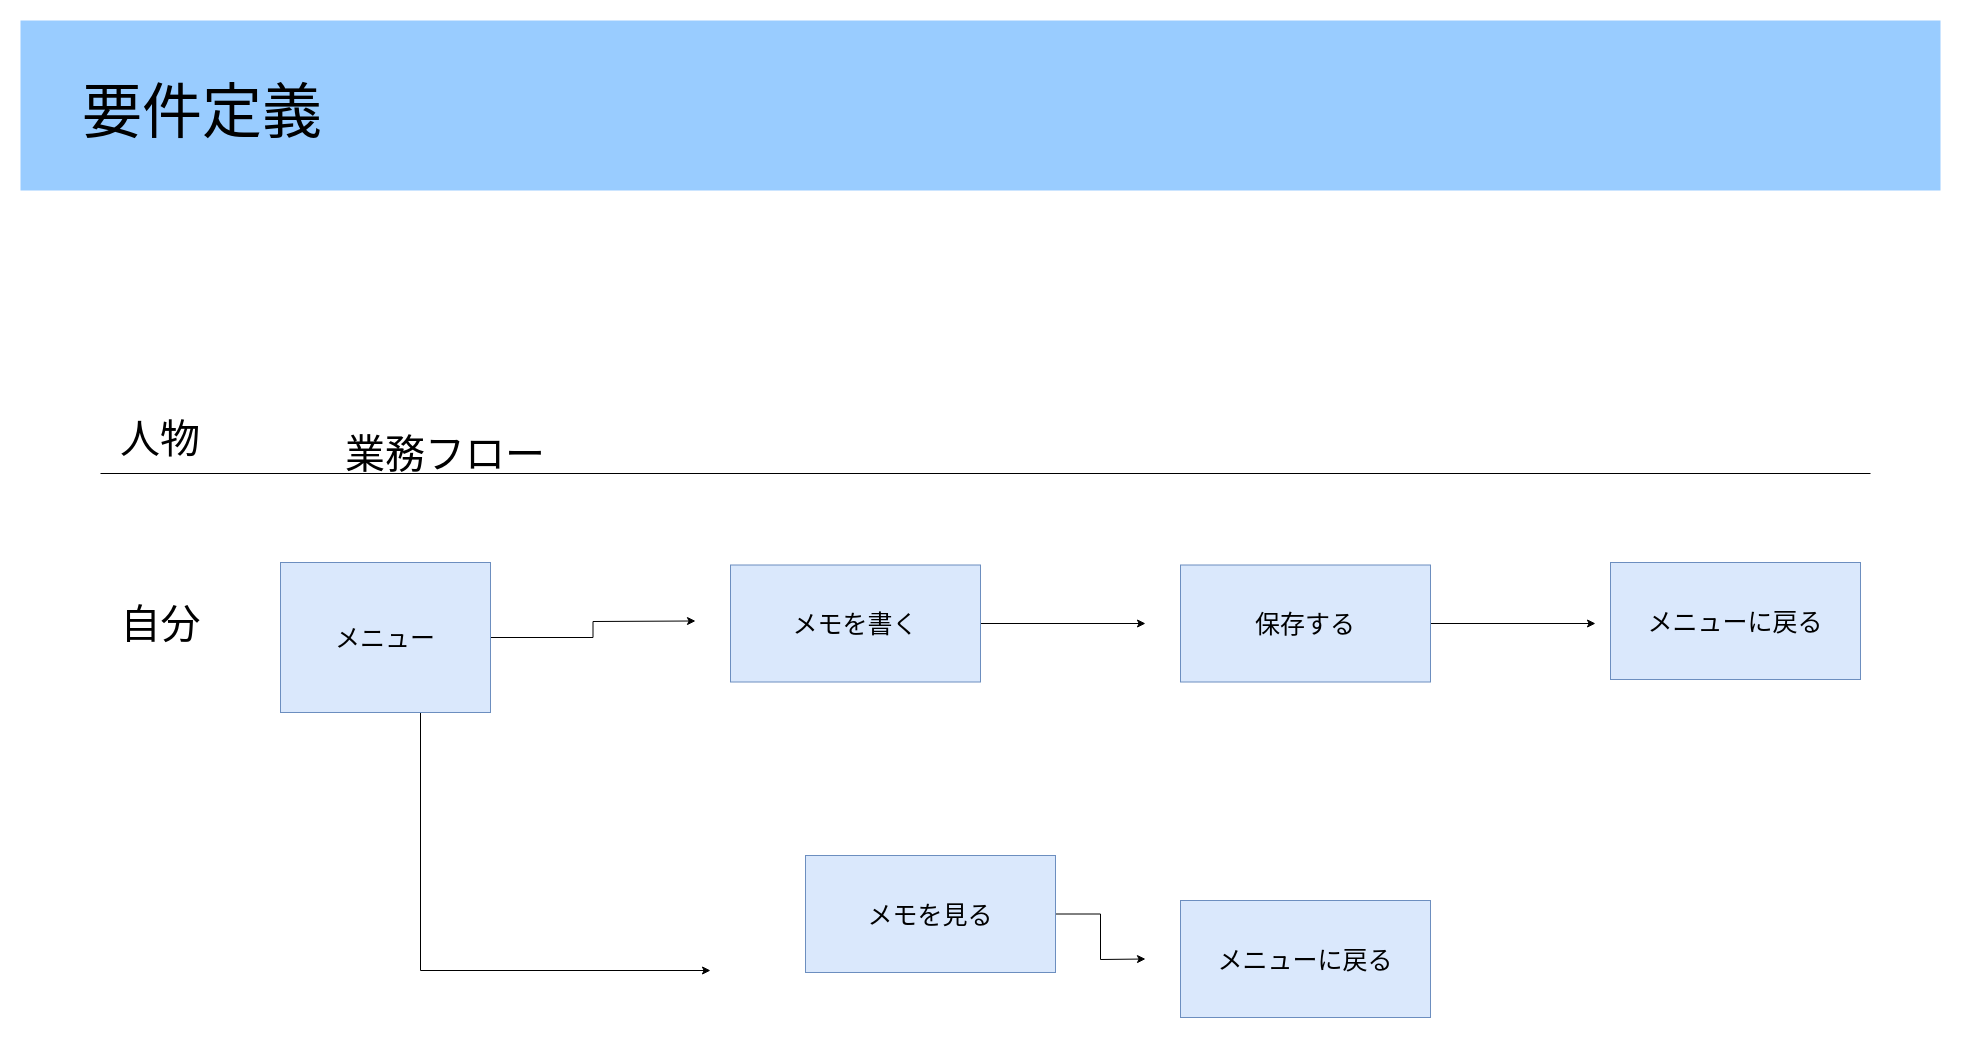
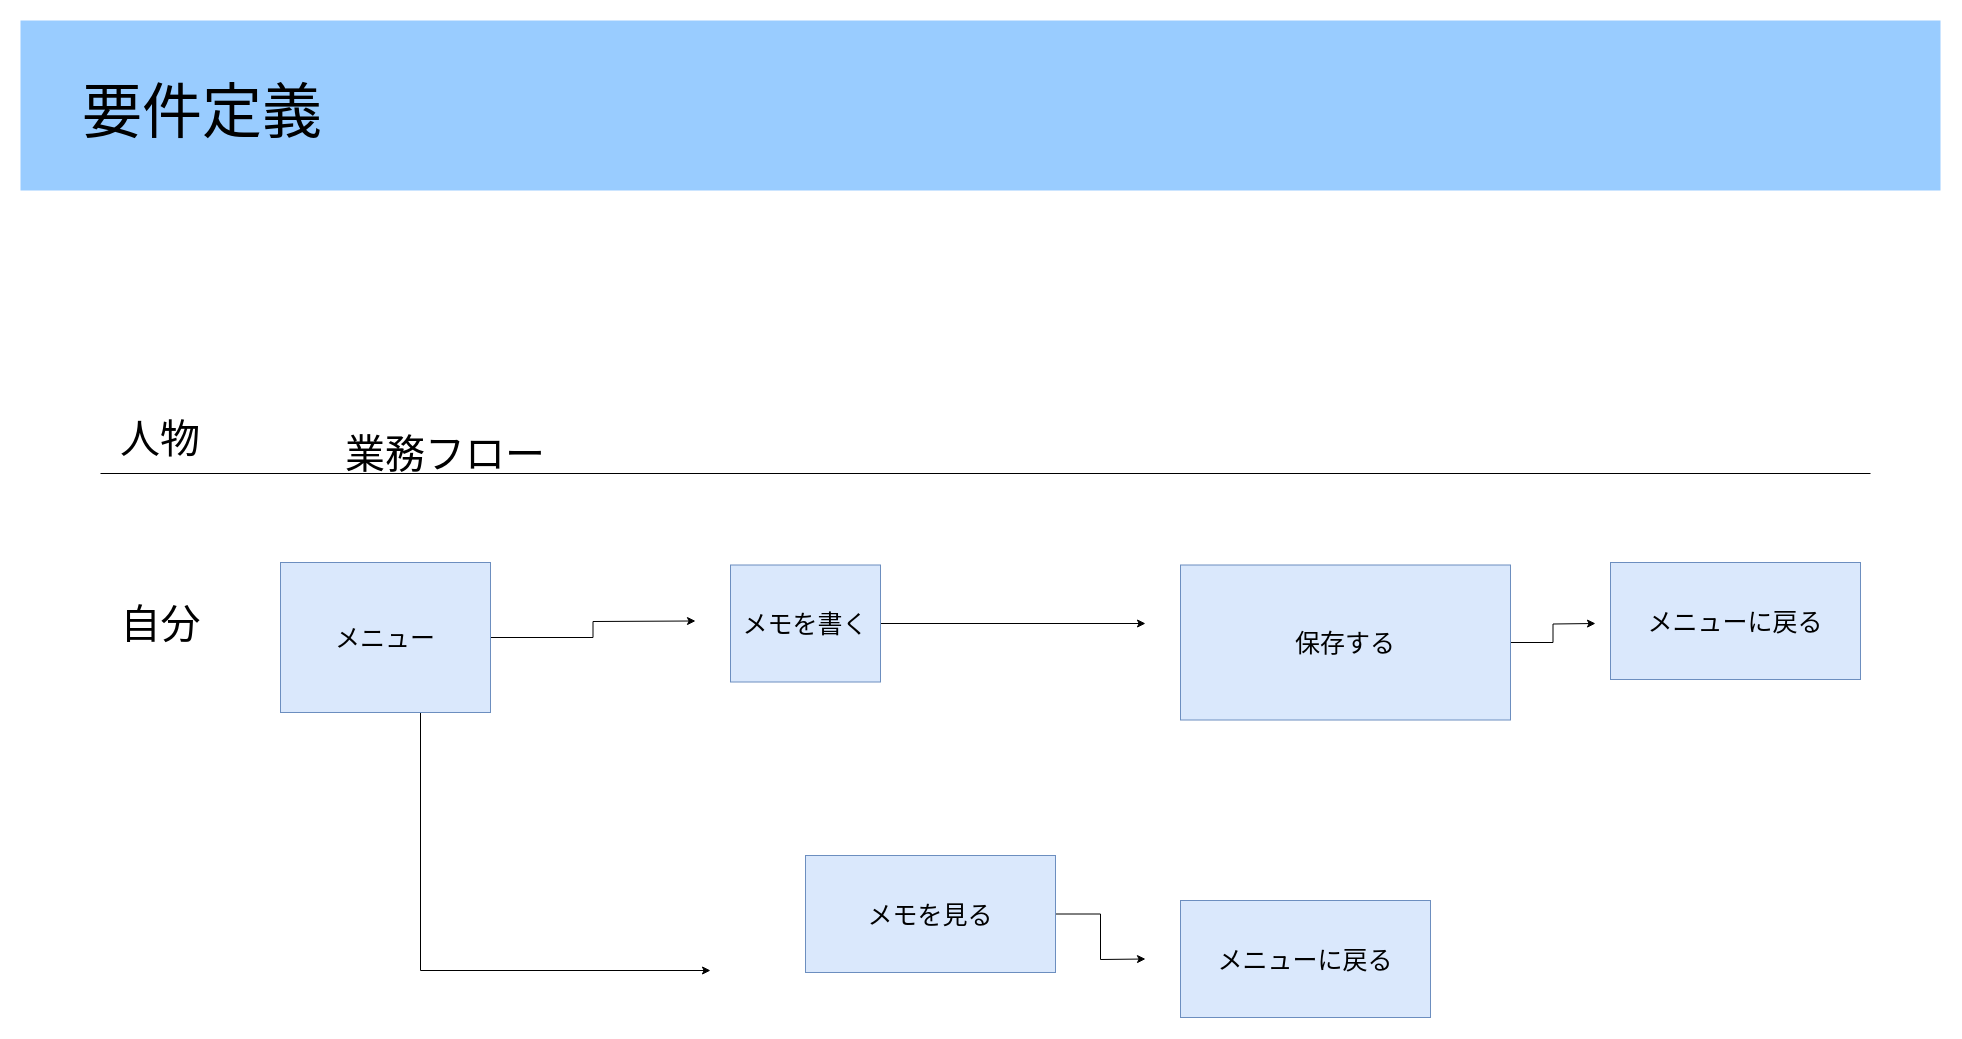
node "メモを書く": size 250x117 -> 150x117
node "保存する": size 250x117 -> 330x155
